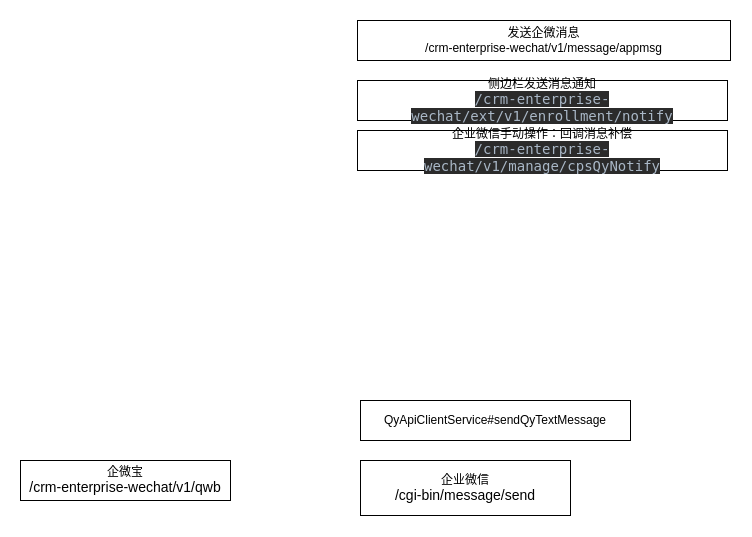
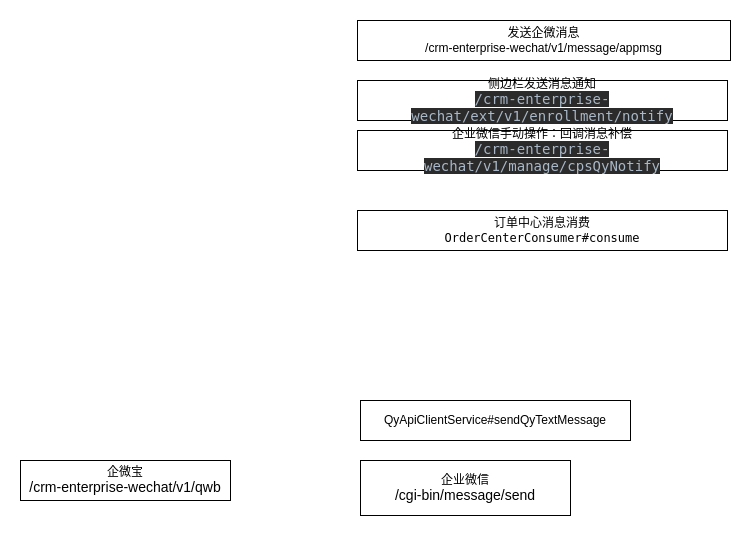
node "订单中心消息消费 OrderCenterConsumer#consume": added
